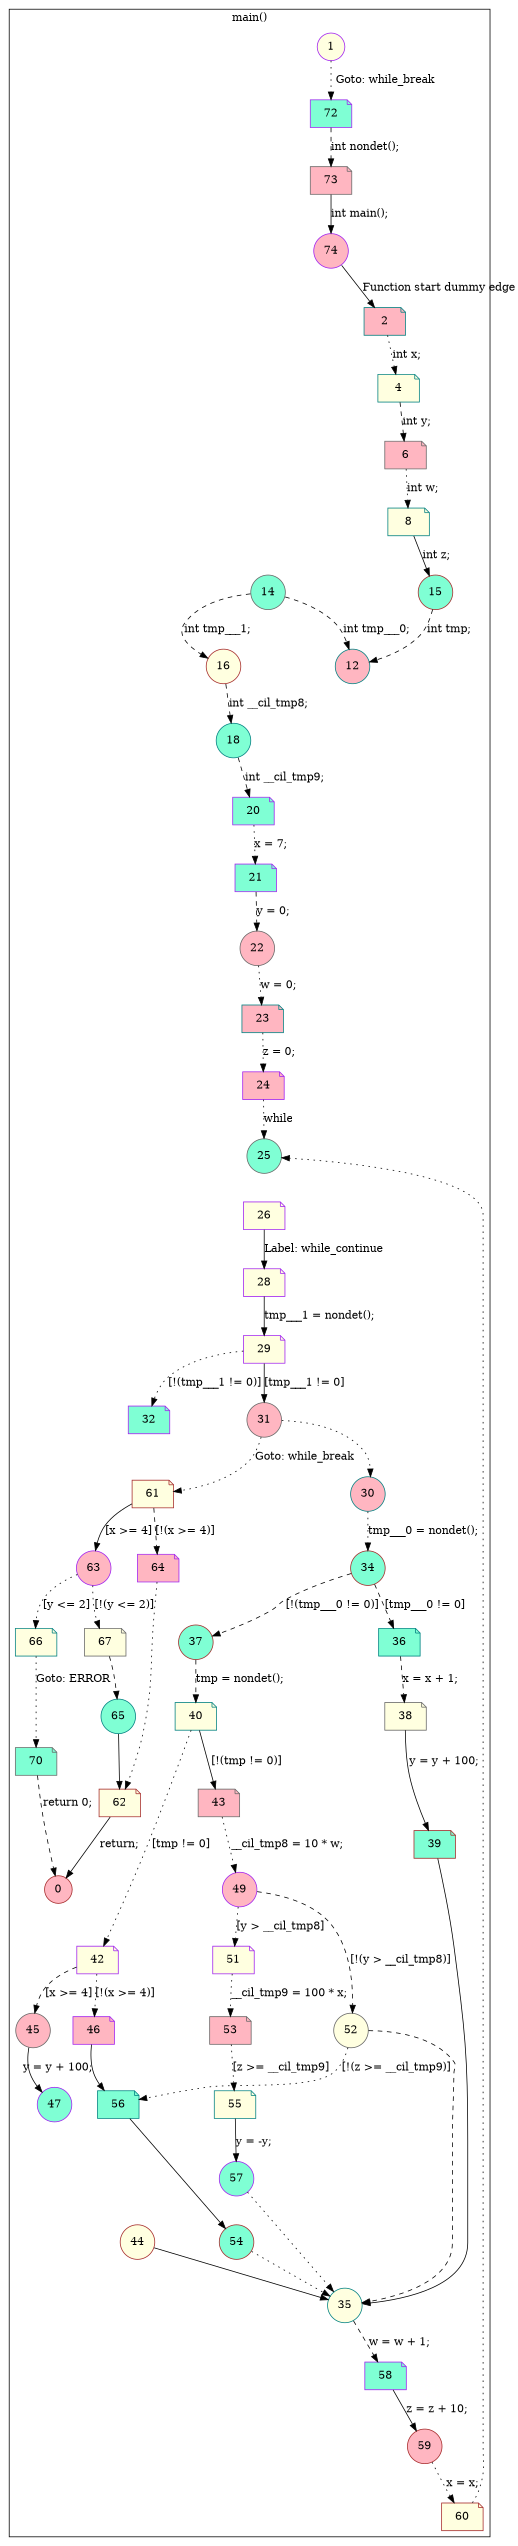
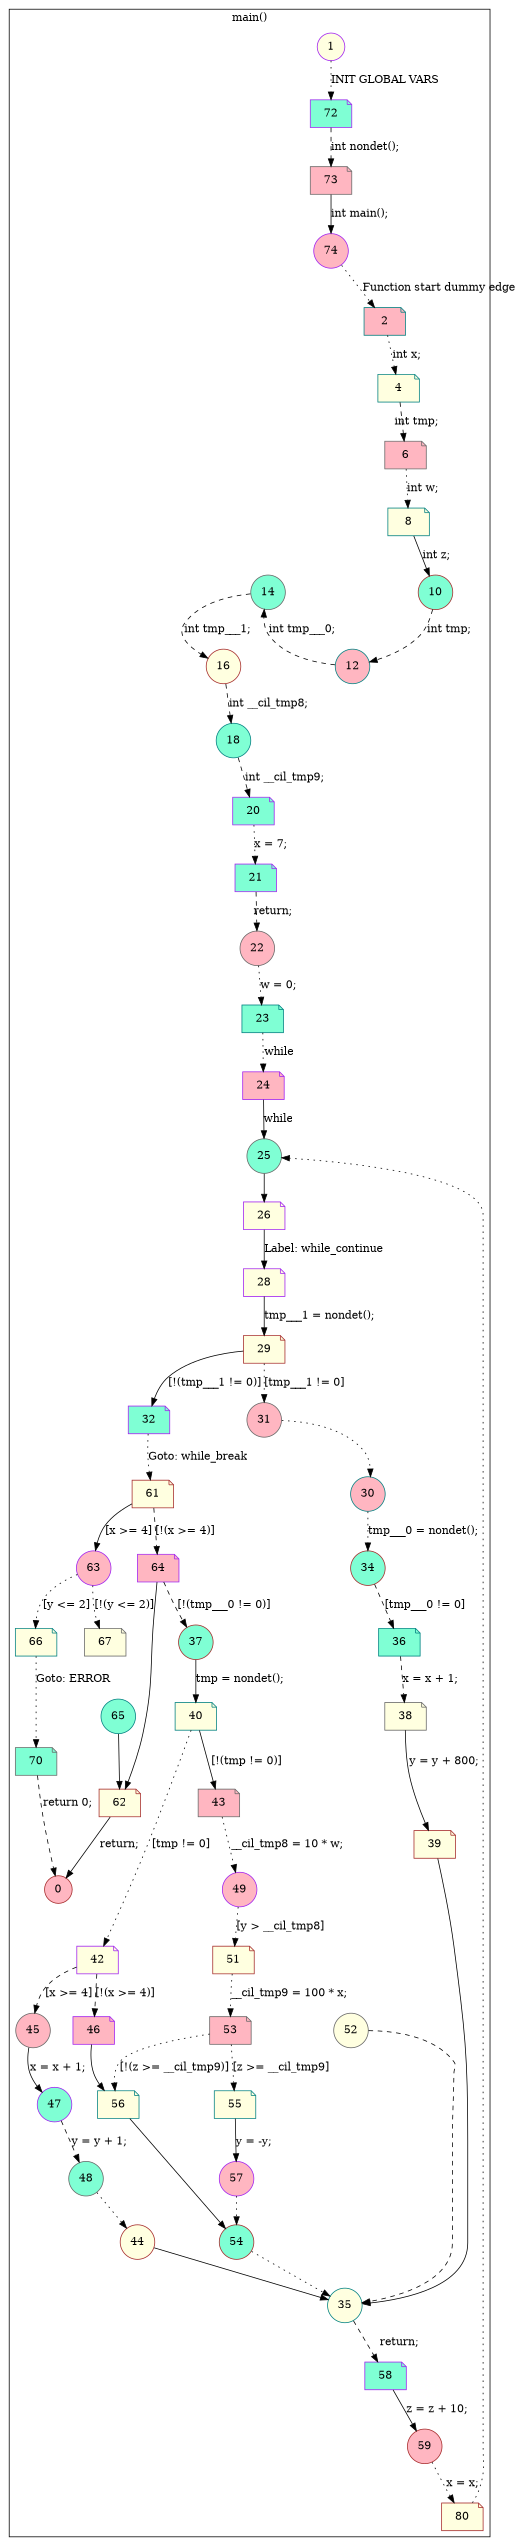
edge "1" -> "72": label "Goto: while_break" -> "INIT GLOBAL VARS"
edge "74" -> "2": style solid -> dotted
edge "4" -> "6": label "int y;" -> "int tmp;"
node "15": label "15" -> "10"
edge "14" -> "12": reversed
edge "21" -> "22": label "y = 0;" -> "return;"
node "23": fillcolor lightpink -> aquamarine
edge "23" -> "24": label "z = 0;" -> "while"
edge "24" -> "25": style dotted -> solid
edge "25" -> "26": added
node "29": color purple -> brown
edge "29" -> "32": style dotted -> solid
edge "29" -> "31": style solid -> dotted
edge "31" -> "61": now "32" -> "61"
edge "34" -> "37": now "64" -> "37"
edge "67" -> "65": removed
edge "37" -> "40": style dashed -> solid
edge "64" -> "62": style dotted -> solid
edge "38" -> "39": label "y = y + 100;" -> "y = y + 800;"
node "39": fillcolor aquamarine -> lightyellow
edge "49" -> "52": removed, label "[!(y > __cil_tmp8)]"
node "51": color purple -> brown
edge "42" -> "46": style dotted -> dashed
edge "45" -> "47": label "y = y + 100;" -> "x = x + 1;"
edge "52" -> "56": now "53" -> "56"
node "56": fillcolor aquamarine -> lightyellow
node "48": added
node "57": fillcolor aquamarine -> lightpink
edge "57" -> "35": now "57" -> "54"
edge "35" -> "58": label "w = w + 1;" -> "return;"
node "60": label "60" -> "80"
